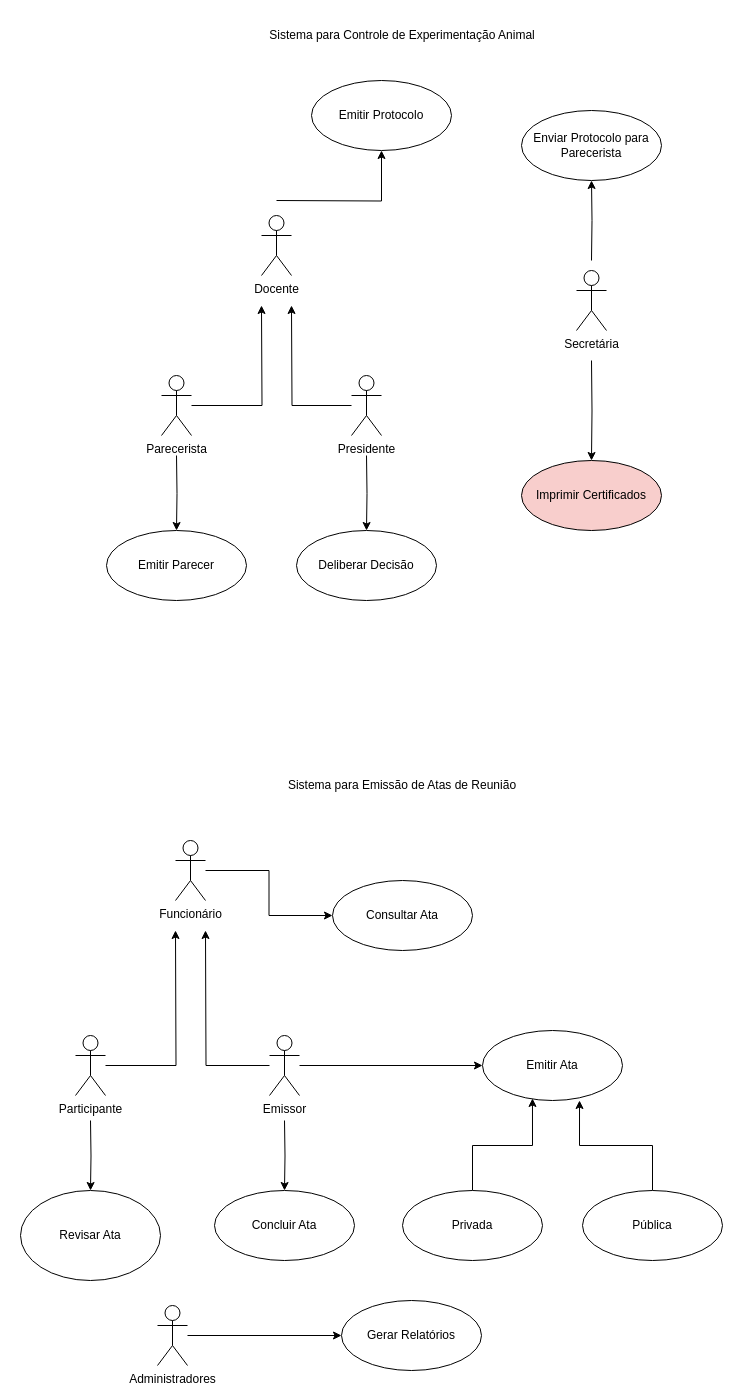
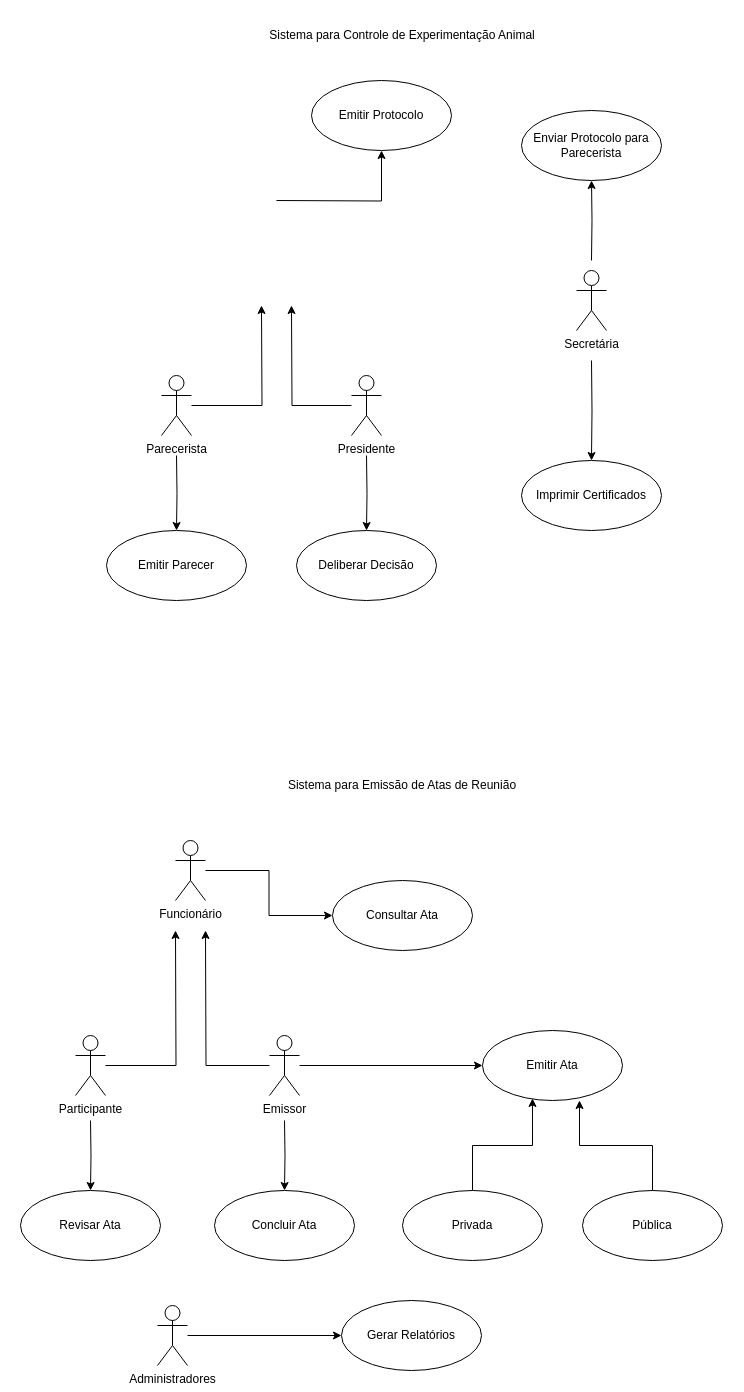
node "Docente": removed
node "Imprimir Certificados": fillcolor #f8cecc -> #ffffff
node "Revisar Ata": size 140x90 -> 140x70
